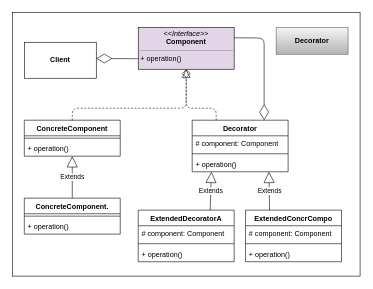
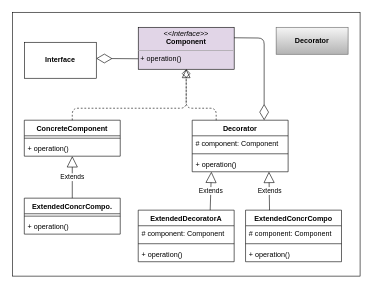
node "Client": label "Client" -> "Interface"
node "ConcreteComponent.": label "ConcreteComponent." -> "ExtendedConcrCompo."
